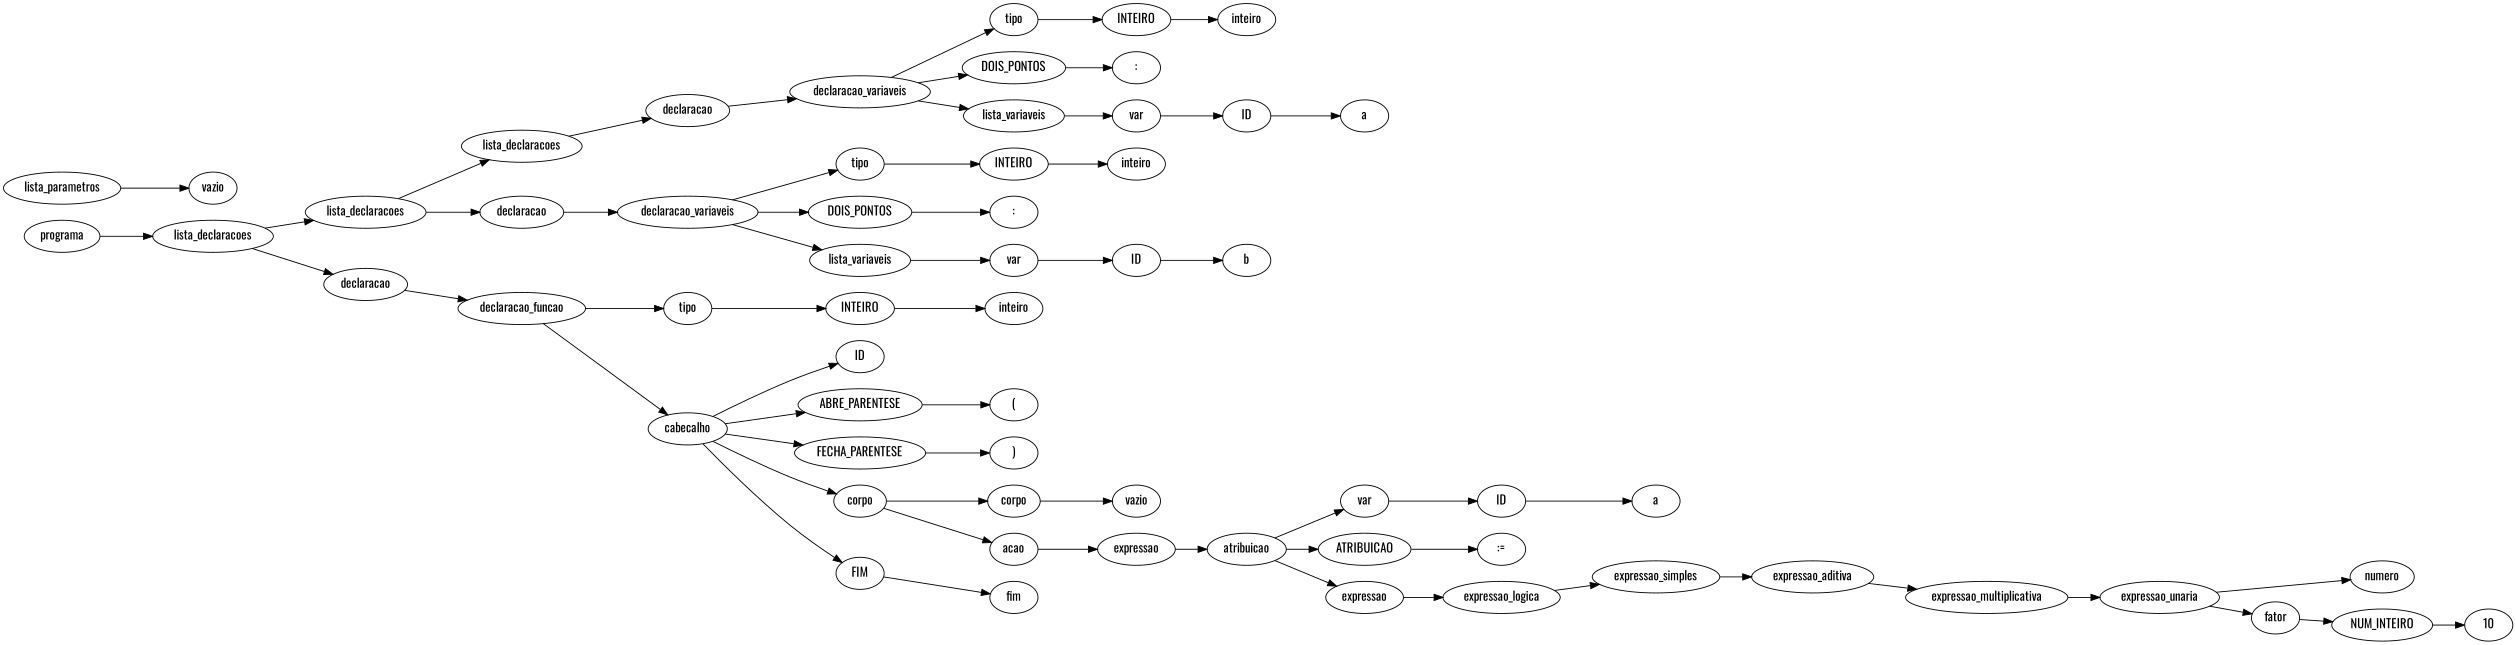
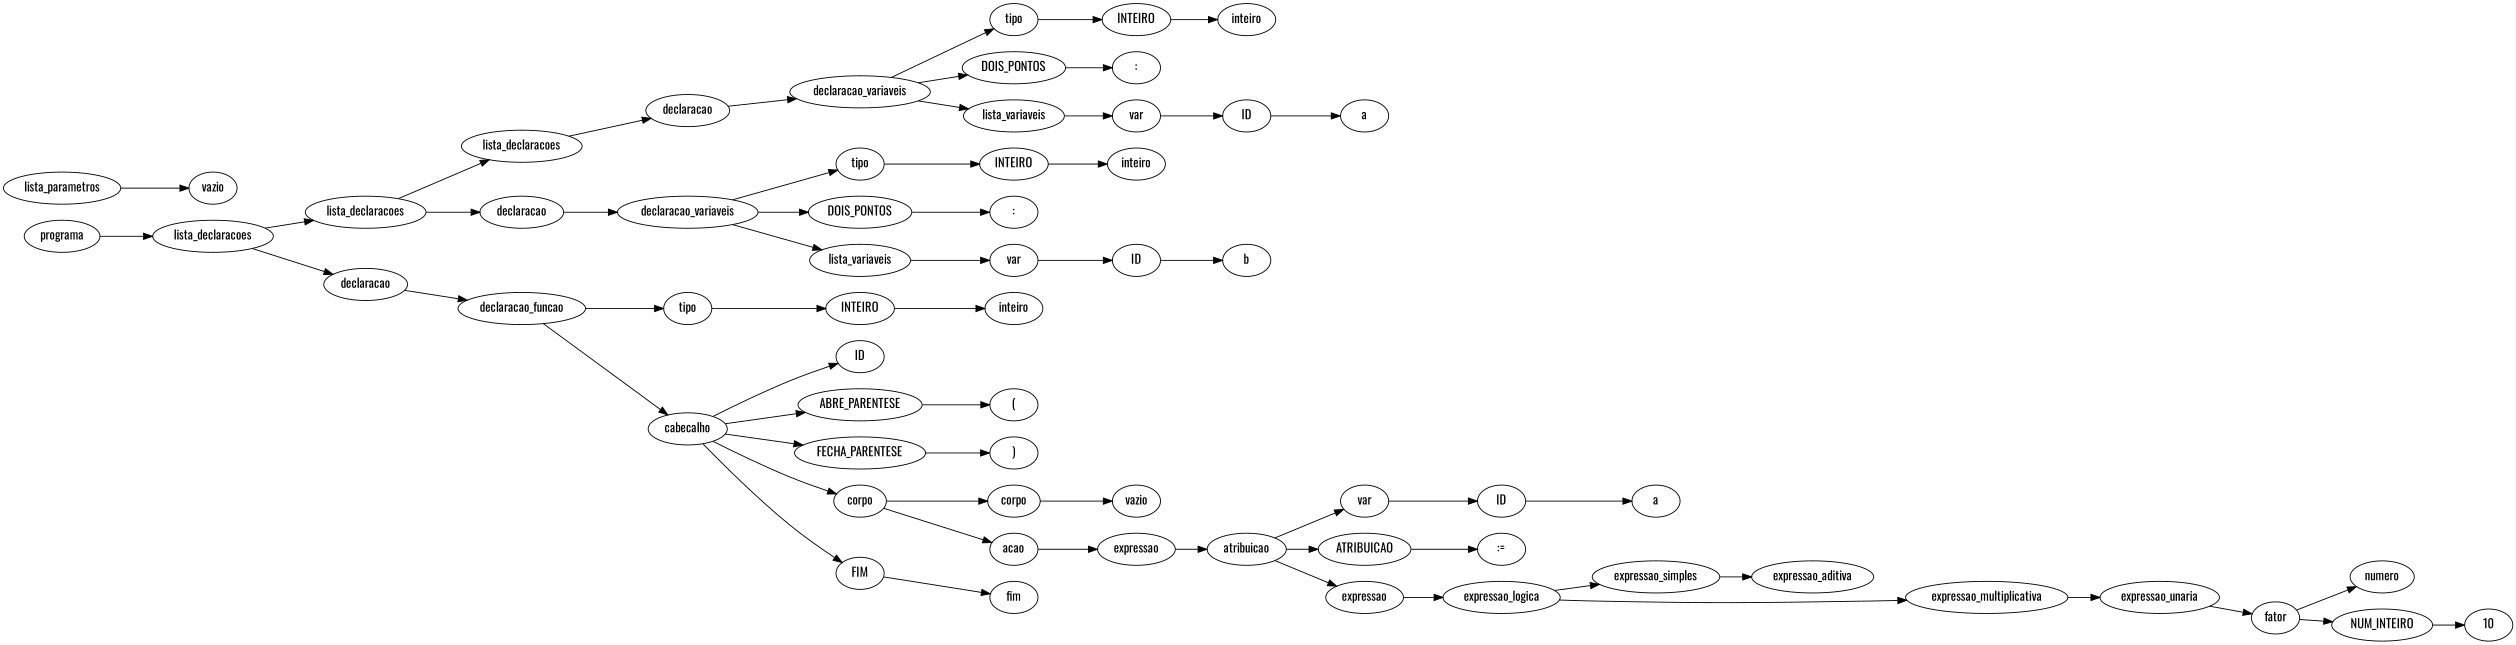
edge "expressao_aditiva" -> "expressao_multiplicativa": now "expressao_logica" -> "expressao_multiplicativa"
edge "expressao_unaria" -> "numero": now "fator" -> "numero"
